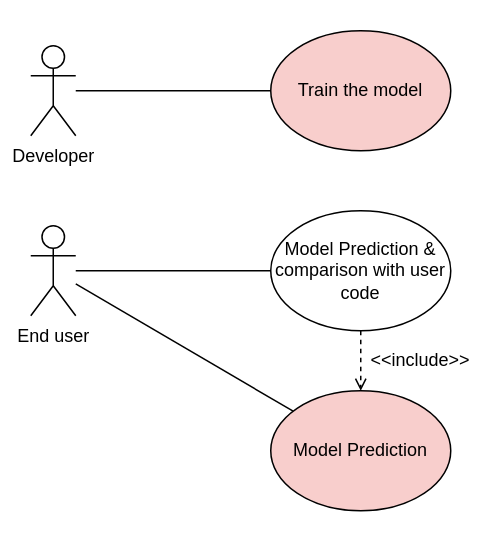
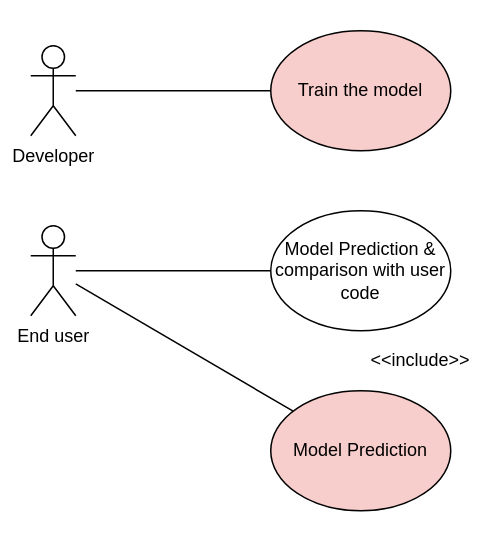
edge "Model Prediction & comparison with user code" -> "Model Prediction": removed
